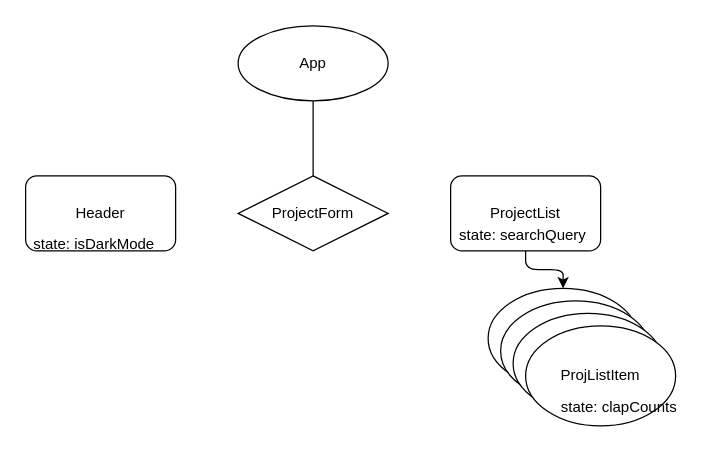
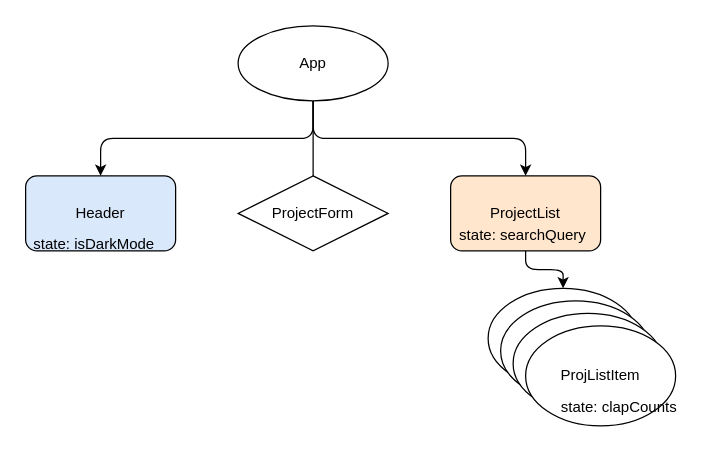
edge "App" -> "Header": added
edge "App" -> "ProjectList": added
node "Header": fillcolor #ffffff -> #dae8fc
node "ProjectList": fillcolor #ffffff -> #ffe6cc
